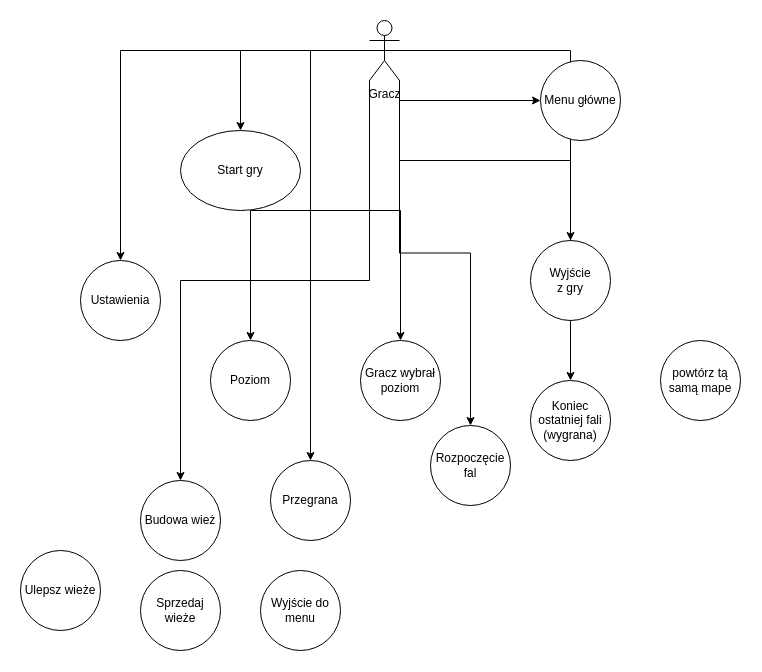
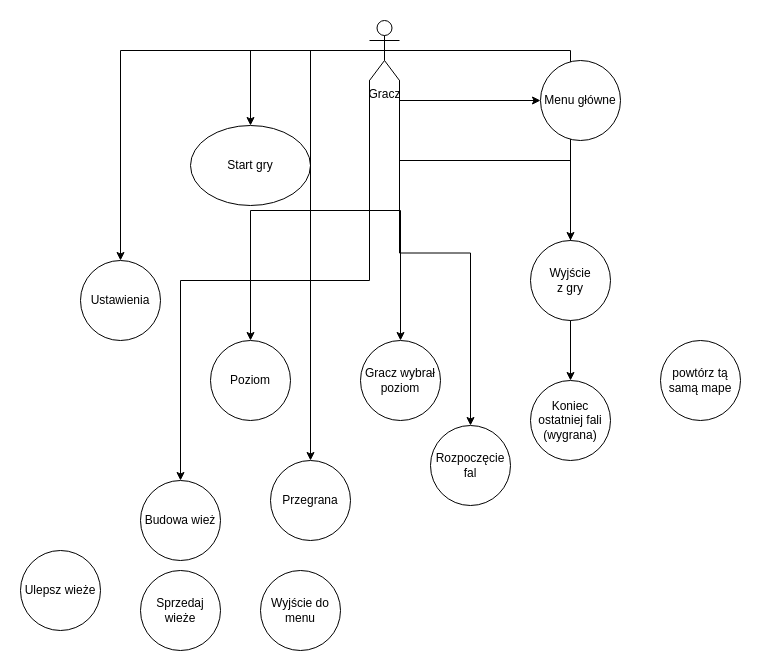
node "Start gry": moved (241, 171) -> (251, 166)
